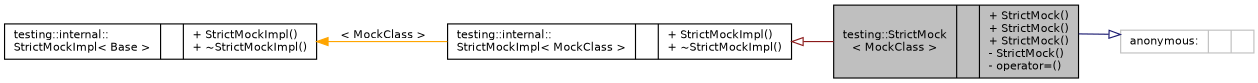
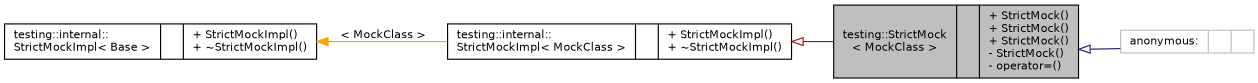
edge "testing::StrictMock" -> "anonymous:": reversed
